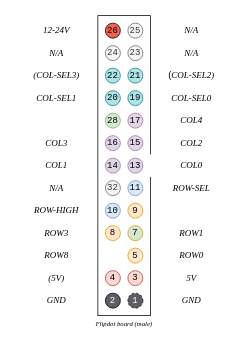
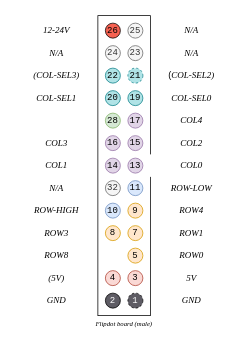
node "21": style solid -> dashed
node "ROW-SEL": label "ROW-SEL" -> "ROW-LOW"
node "ROW4": added
node "7": fillcolor #d5e8d4 -> #ffe6cc
